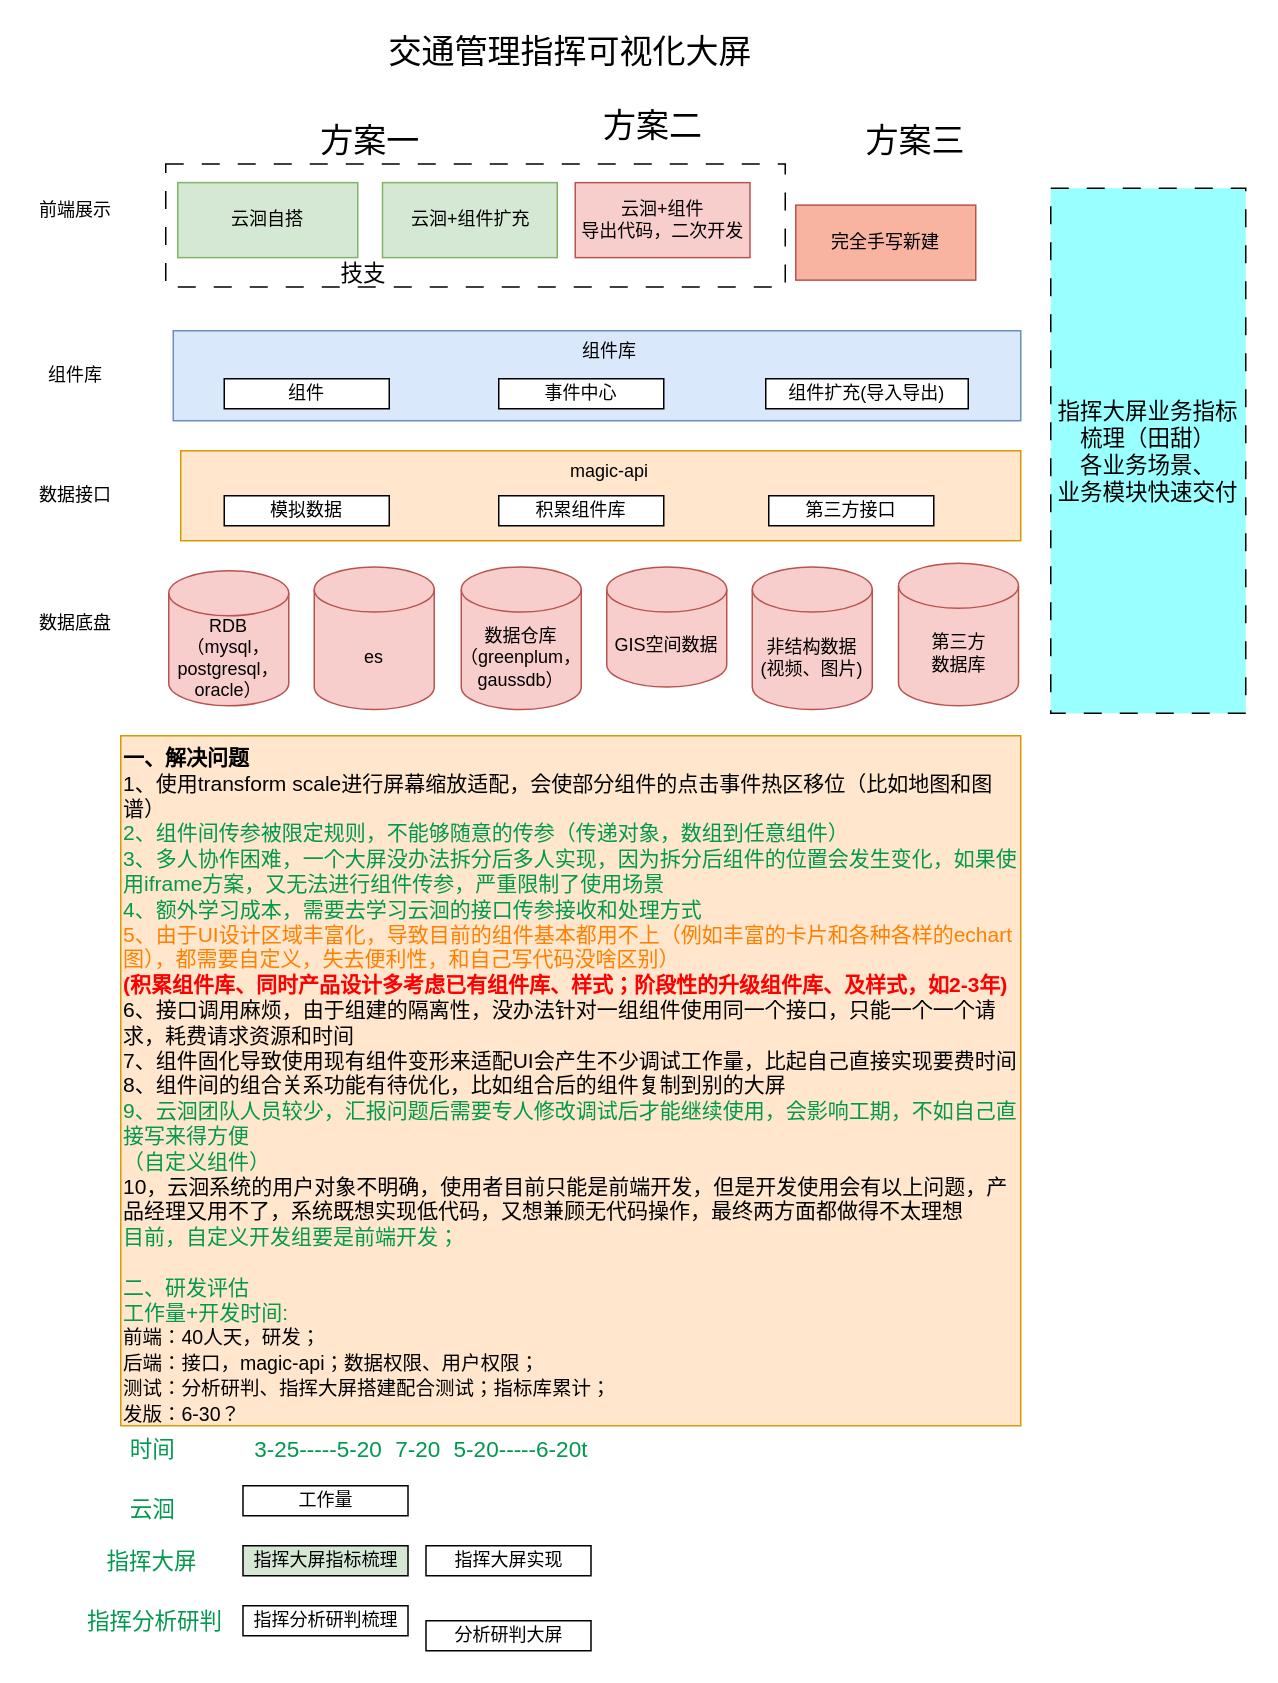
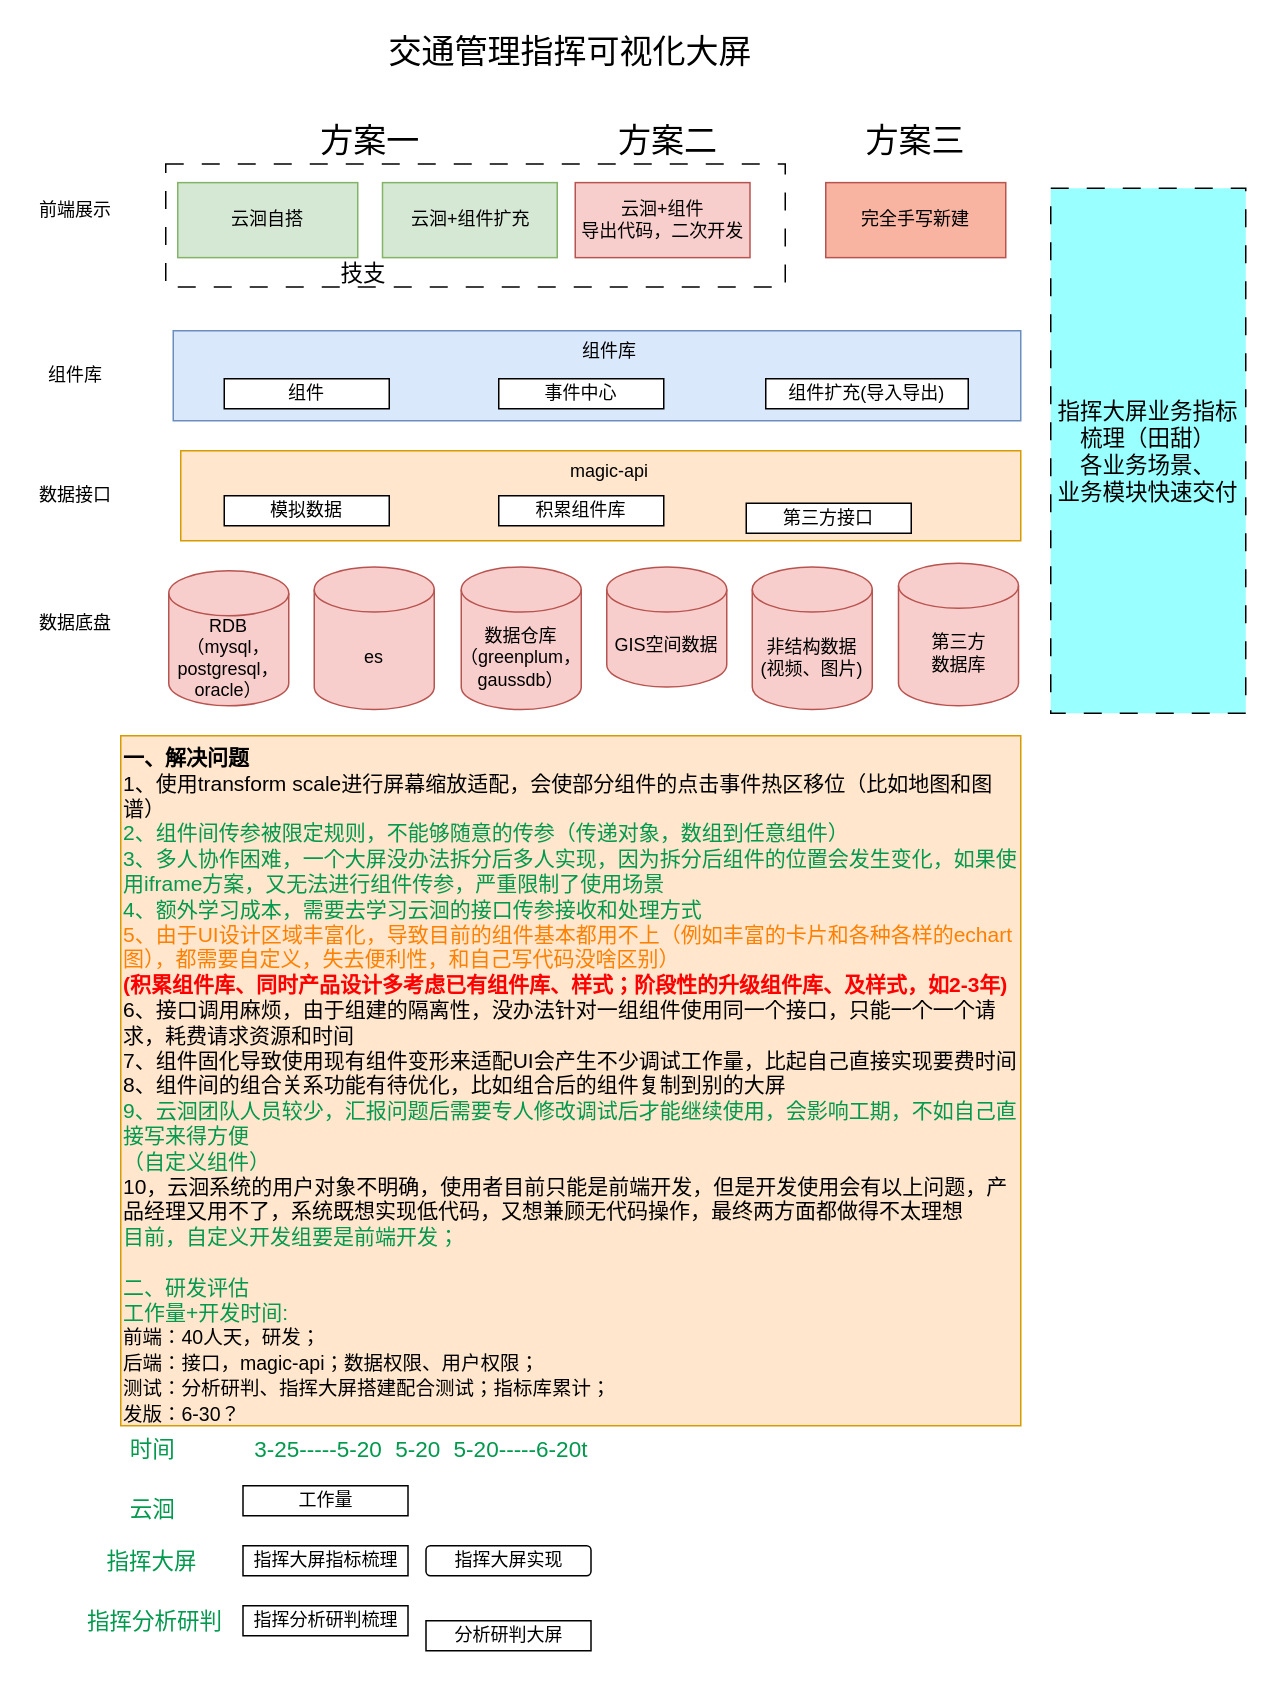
node "方案二": moved (653, 126) -> (668, 141)
node "完全手写新建": moved (886, 243) -> (916, 220)
node "第三方接口": moved (851, 511) -> (829, 518)
node "7-20": label "7-20" -> "5-20"
node "指挥大屏指标梳理": fillcolor #d5e8d4 -> #ffffff
node "指挥大屏实现": shape rectangle -> rounded rectangle
